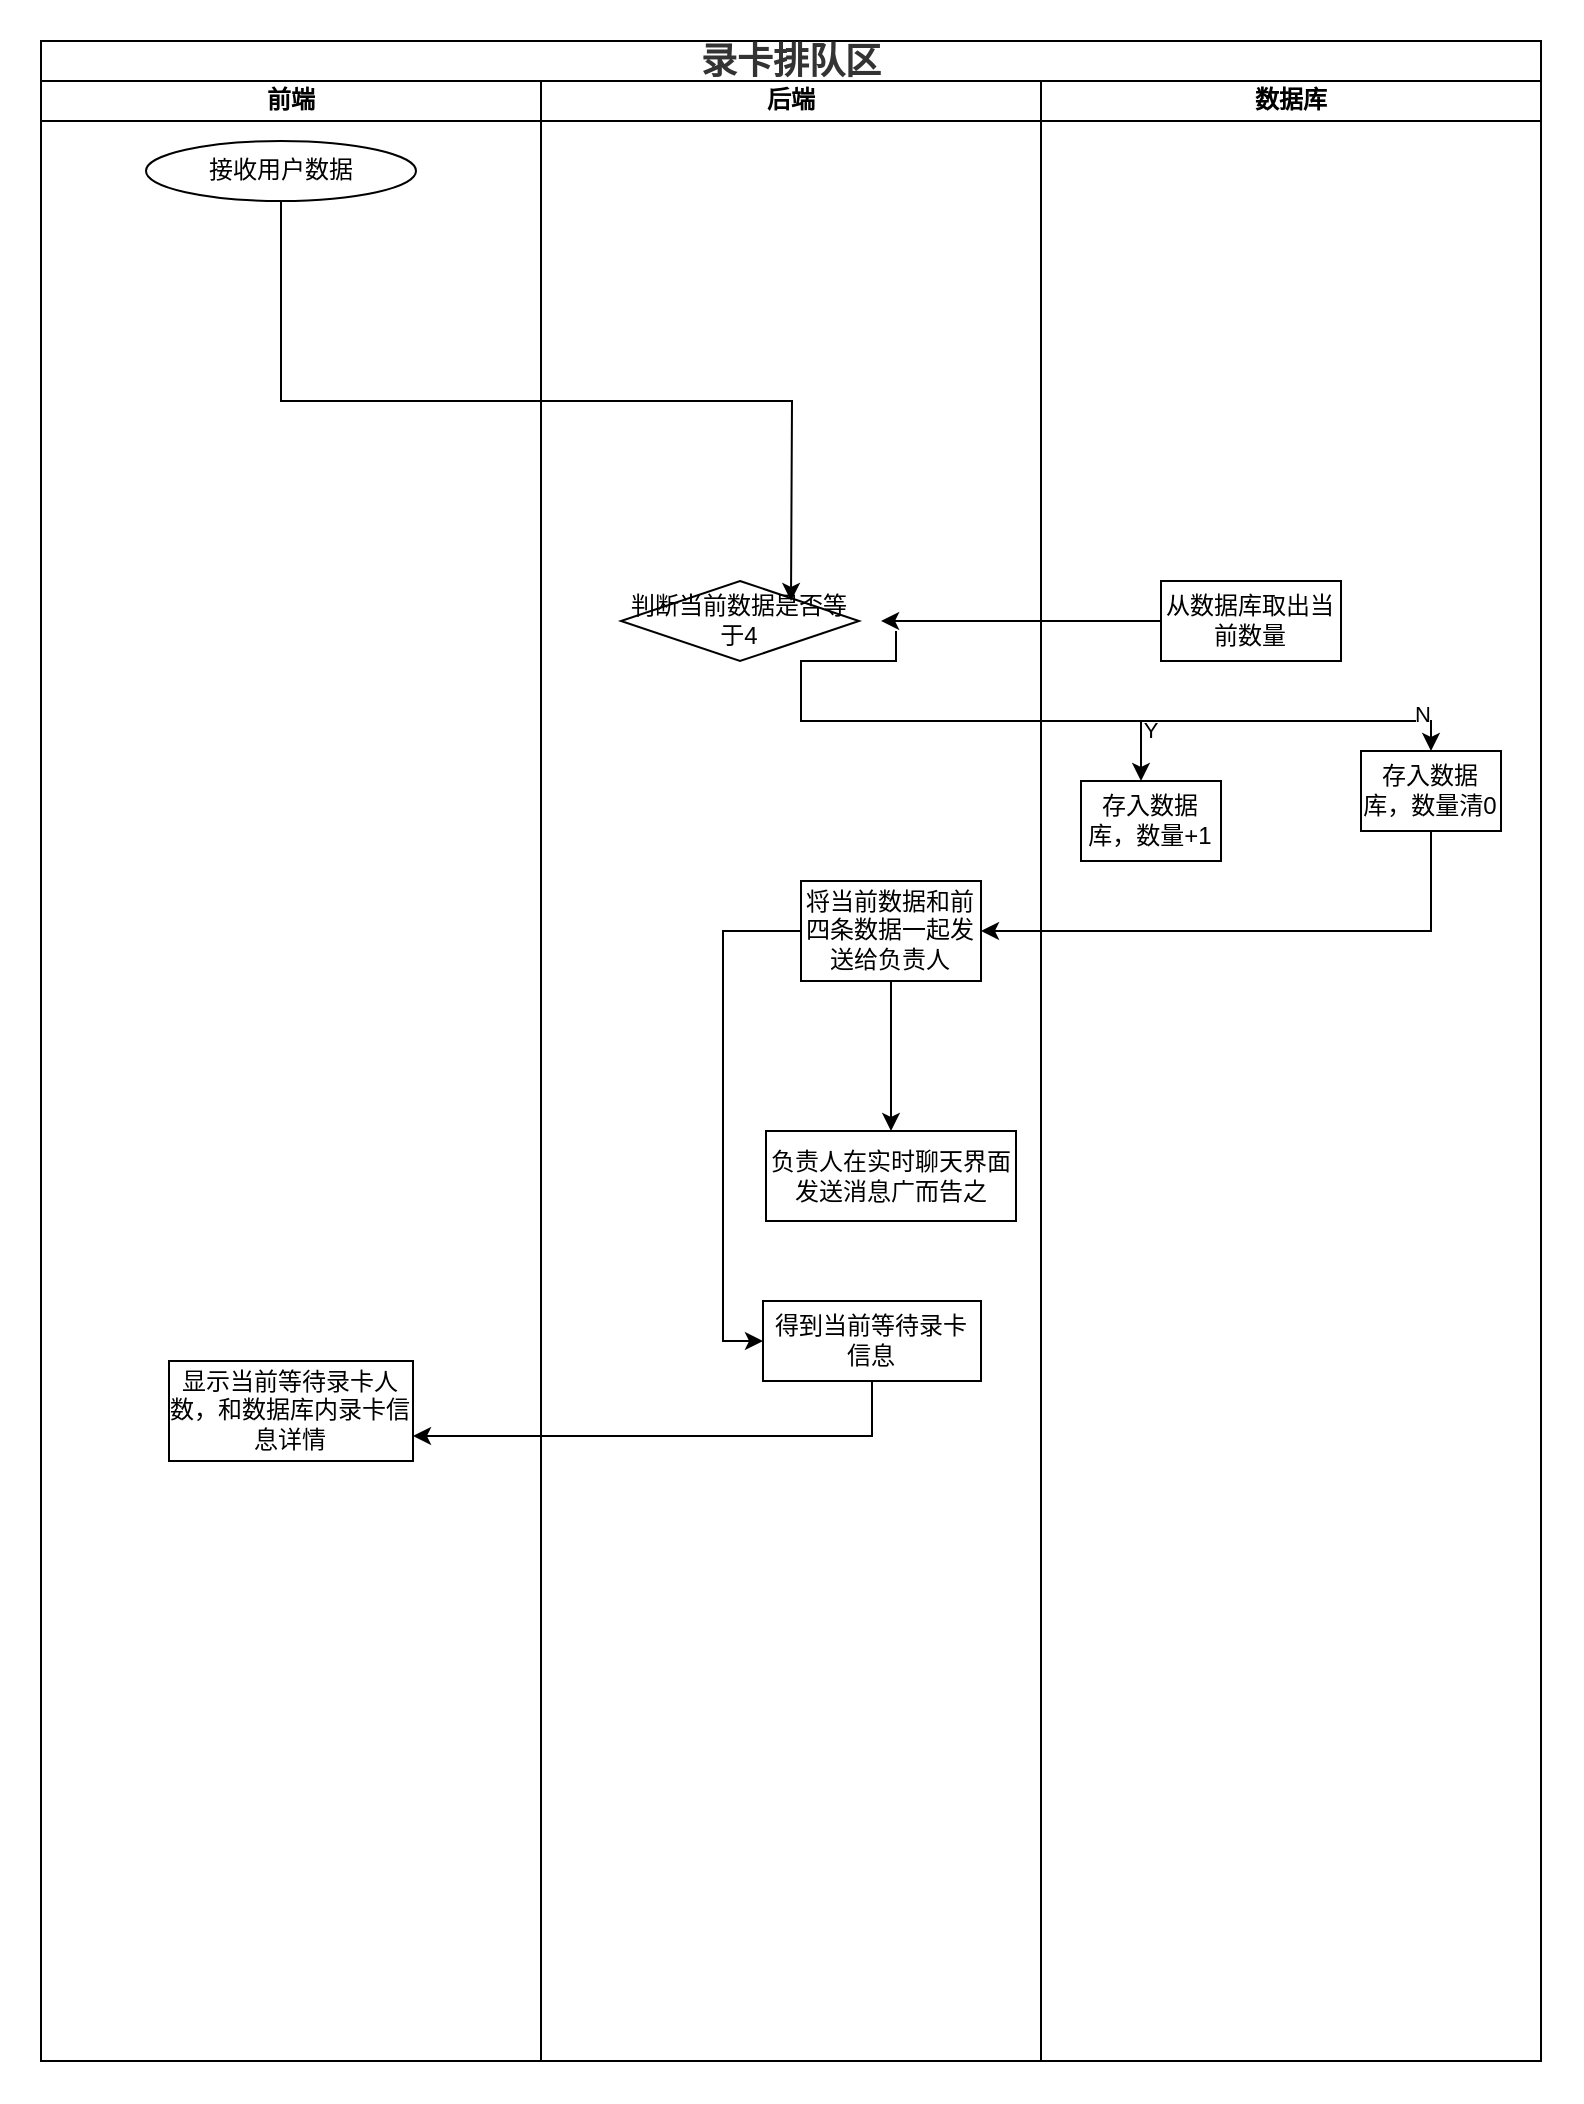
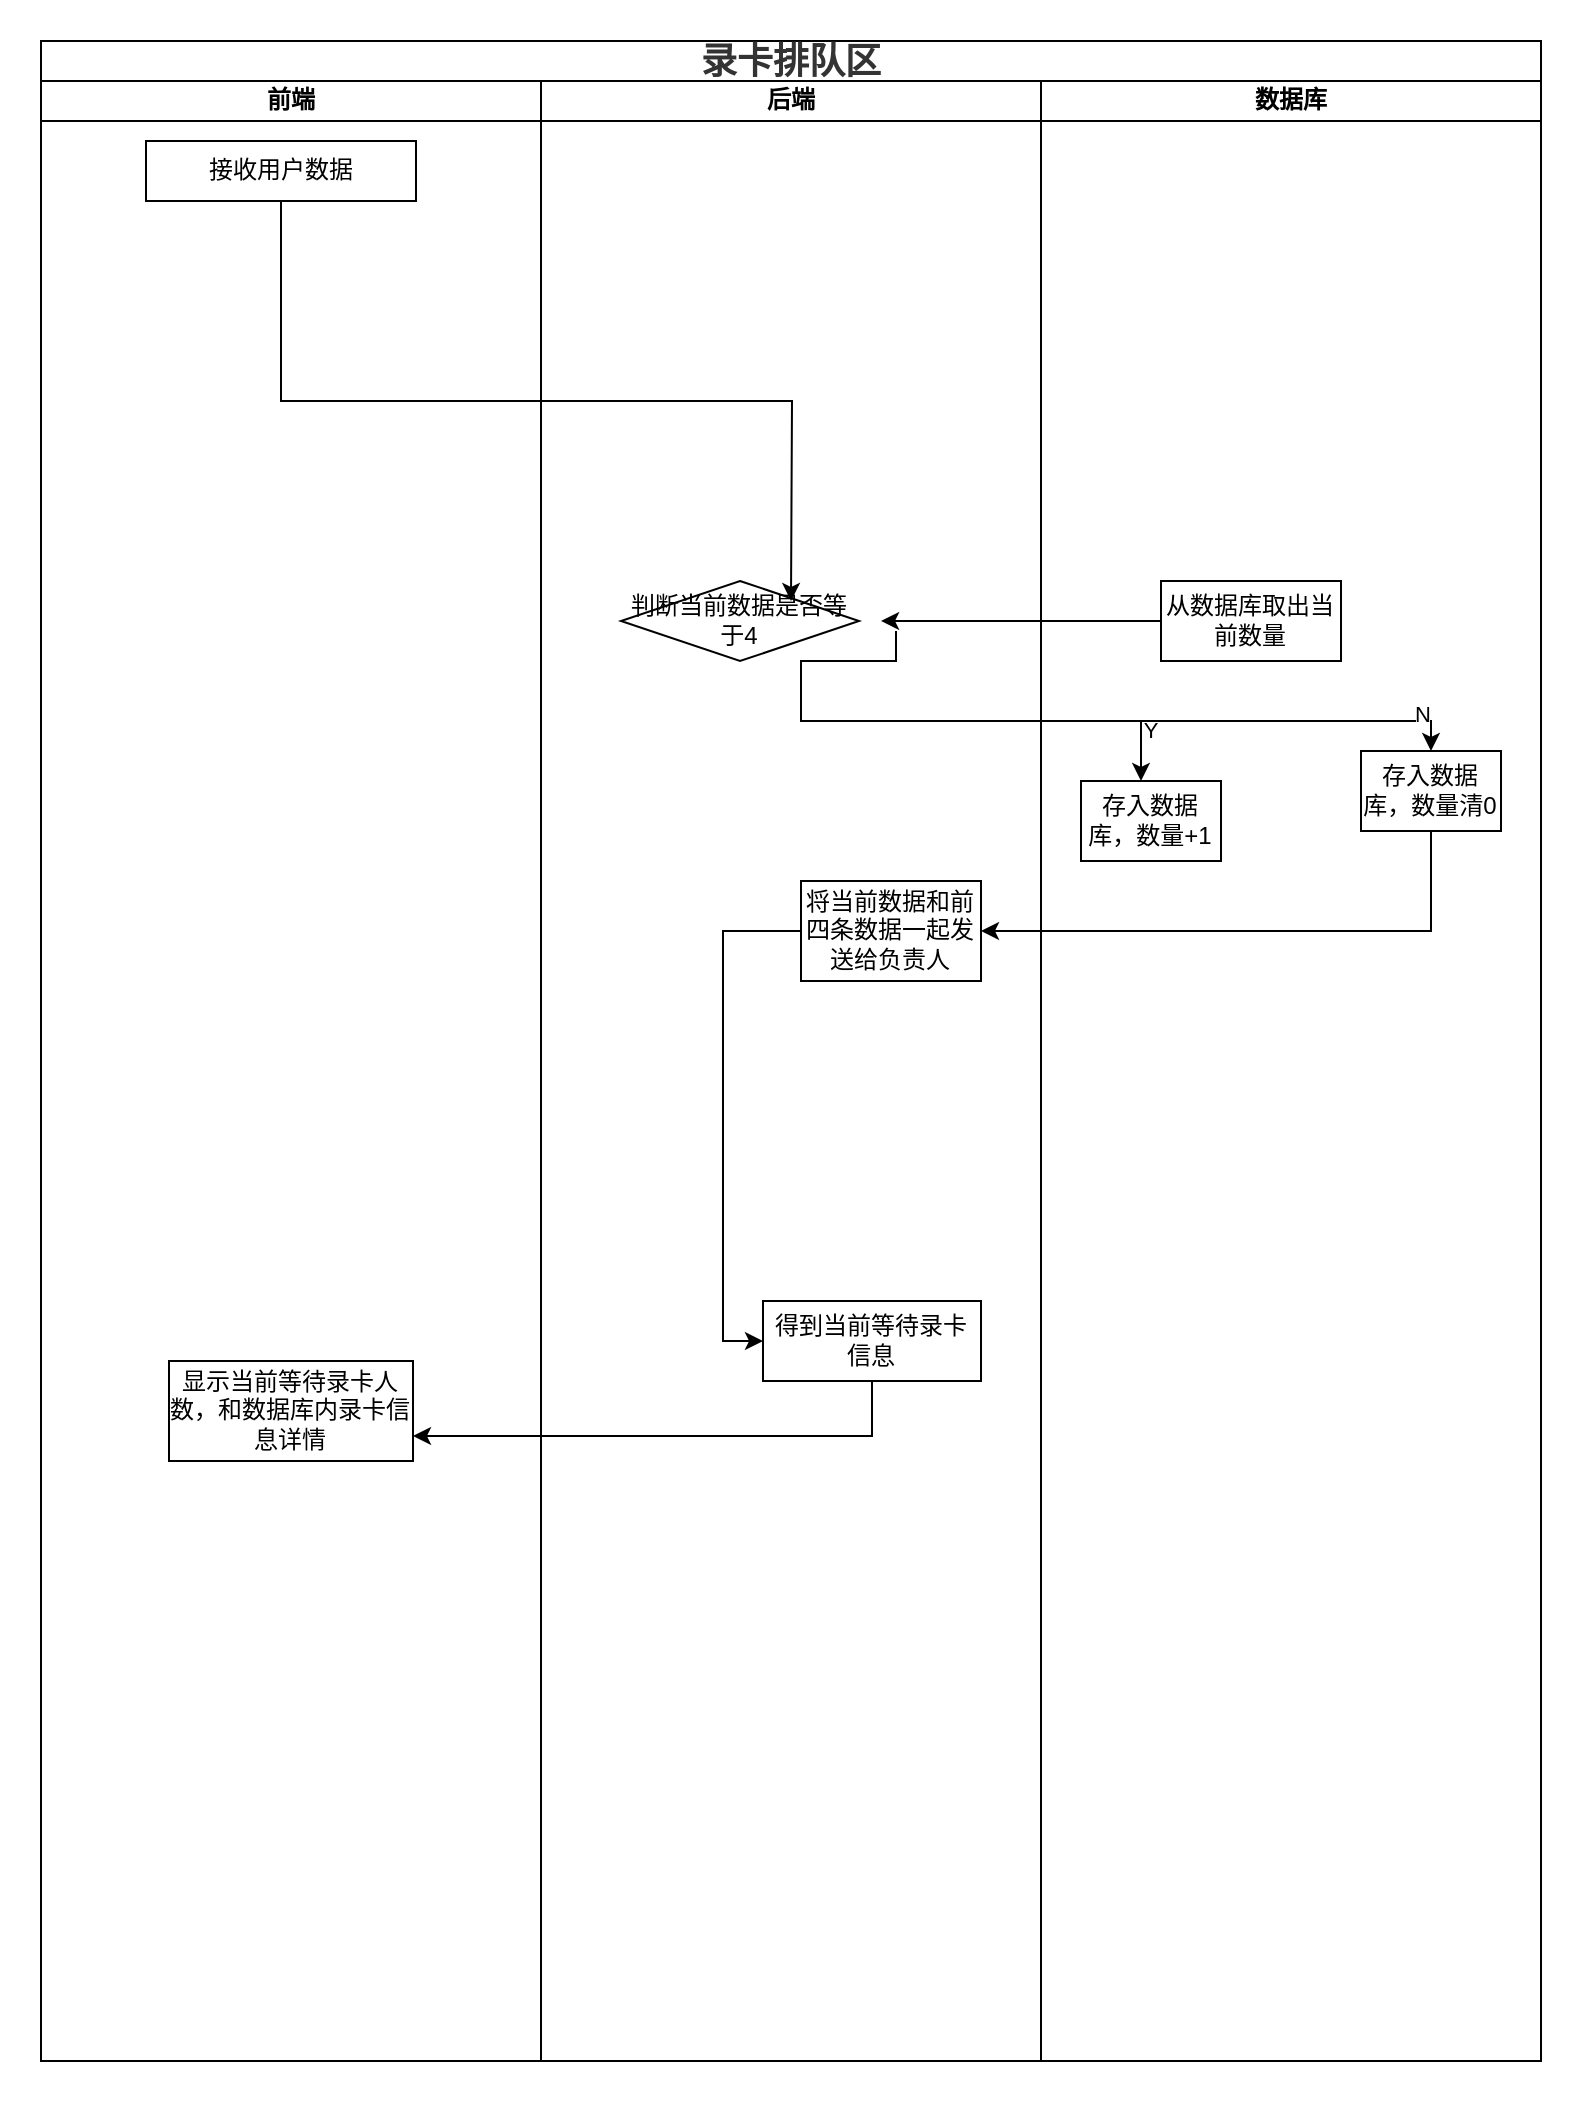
node "接收用户数据": shape ellipse -> rectangle
edge "将当前数据和前四条数据一起发送给负责人" -> "负责人在实时聊天界面发送消息广而告之": removed
node "负责人在实时聊天界面发送消息广而告之": removed
